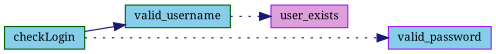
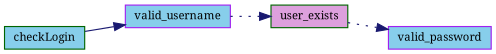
node "valid_username": color darkgreen -> purple
node "user_exists": color purple -> darkgreen
edge "checkLogin" -> "valid_password": now "user_exists" -> "valid_password"
